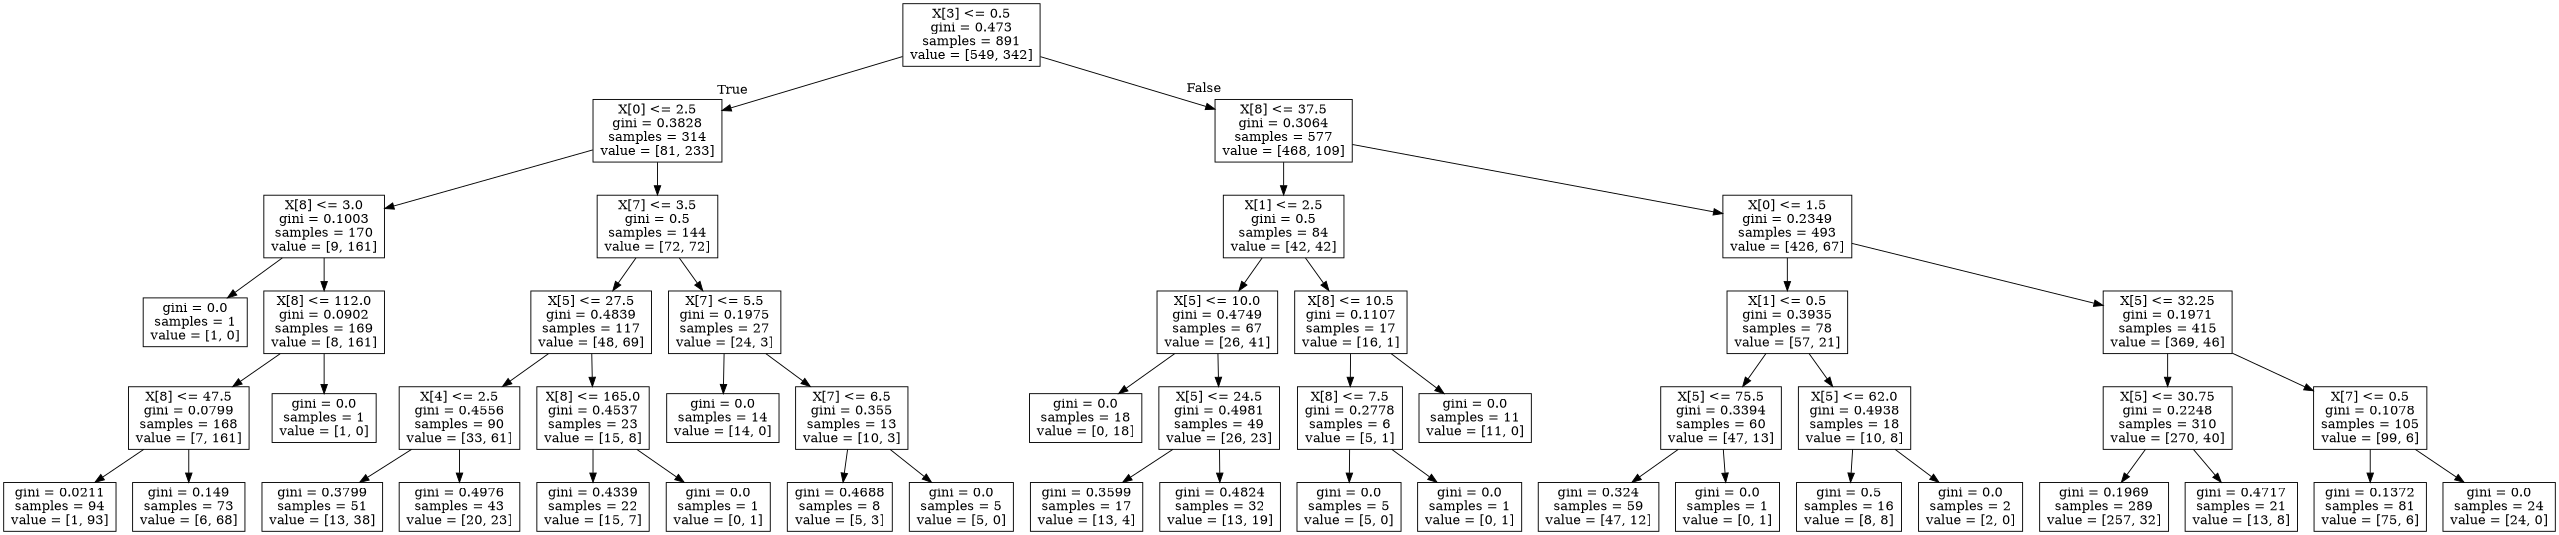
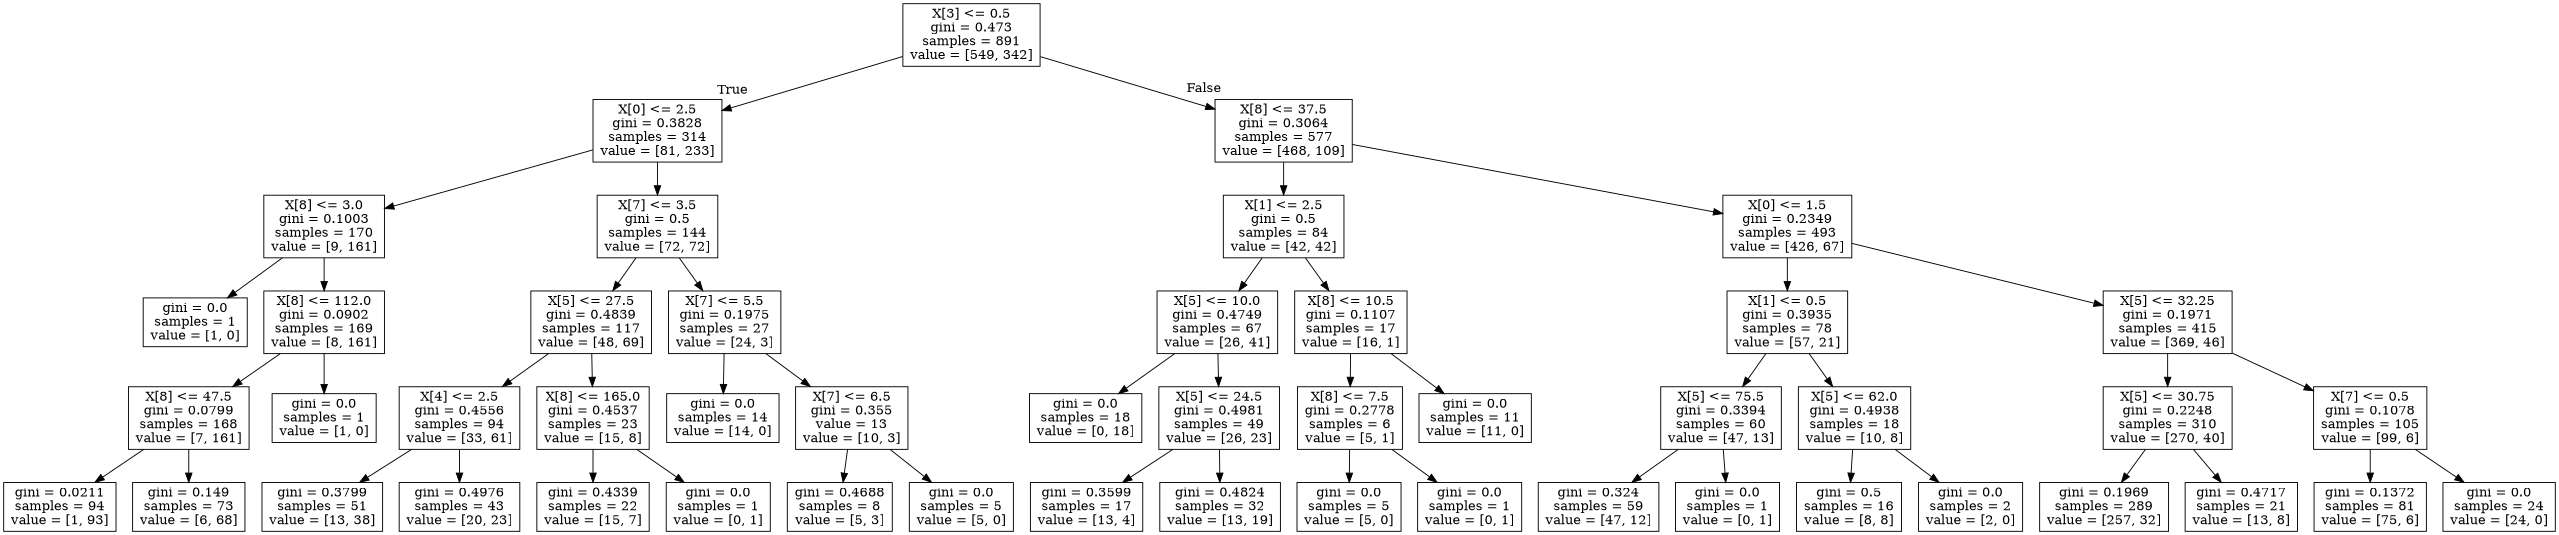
node "X[4] <= 2.5 gini = 0.4556 samples = 90 value = [33, 61]": label "X[4] <= 2.5 gini = 0.4556 samples = 90 value = [33, 61]" -> "X[4] <= 2.5 gini = 0.4556 samples = 94 value = [33, 61]"
node "X[7] <= 6.5 gini = 0.355 samples = 13 value = [10, 3]": label "X[7] <= 6.5 gini = 0.355 samples = 13 value = [10, 3]" -> "X[7] <= 6.5 gini = 0.355 value = 13 value = [10, 3]"
